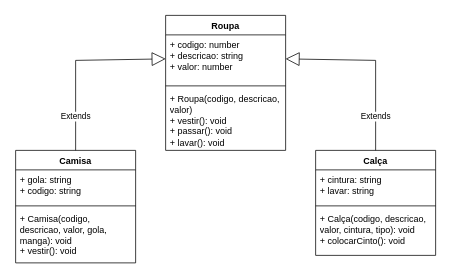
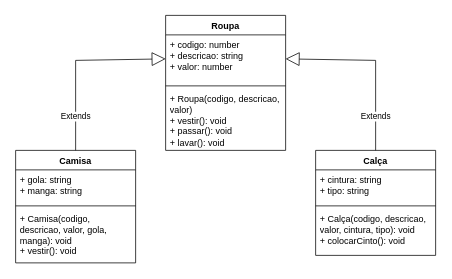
node "+ gola: string + codigo: string": label "+ gola: string + codigo: string" -> "+ gola: string + manga: string"
node "+ cintura: string + lavar: string": label "+ cintura: string + lavar: string" -> "+ cintura: string + tipo: string"
